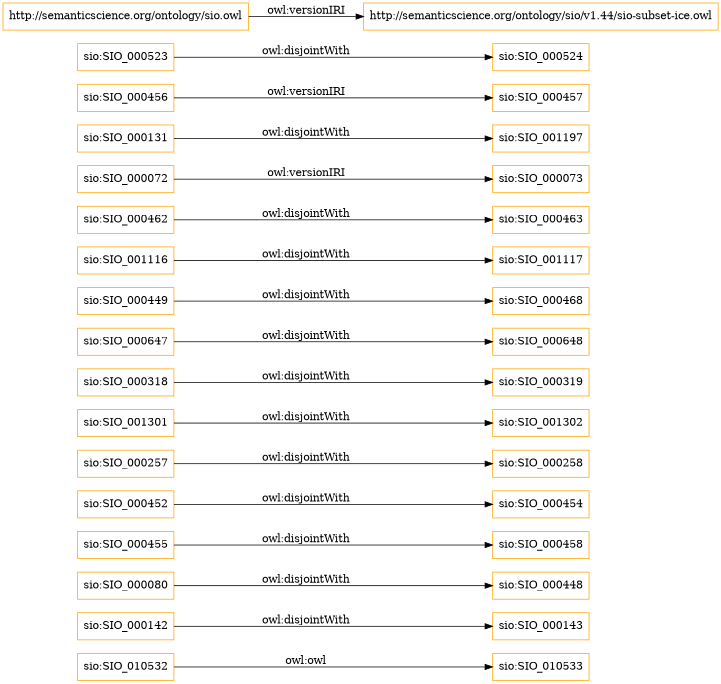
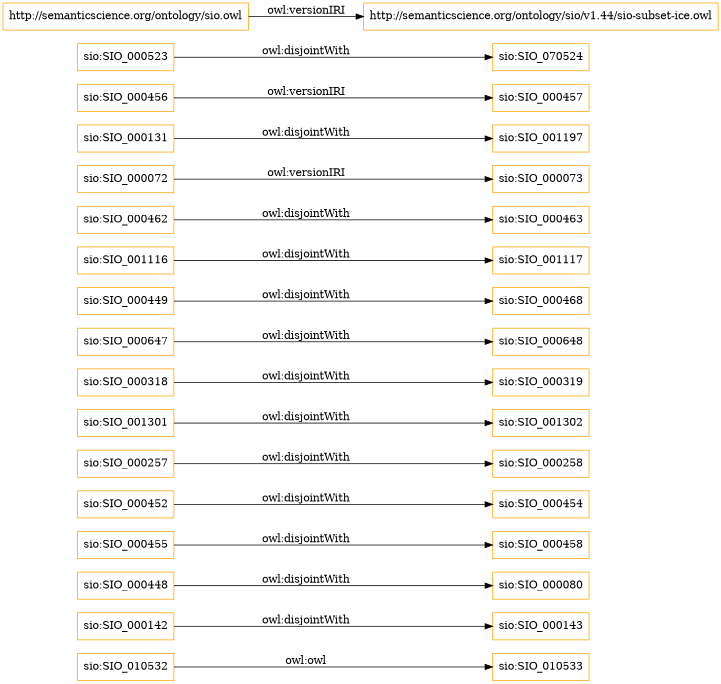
node "sio:SIO_000524": label "sio:SIO_000524" -> "sio:SIO_070524"
edge "sio:SIO_000080" -> "sio:SIO_000448": reversed
